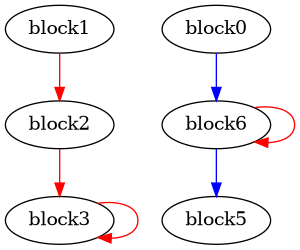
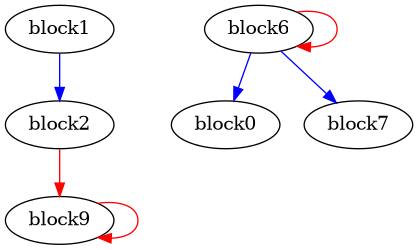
edge "block1" -> "block2": color red -> blue
edge "block0" -> "block6": reversed
node "block3": label "block3" -> "block9"
node "block5": label "block5" -> "block7"
